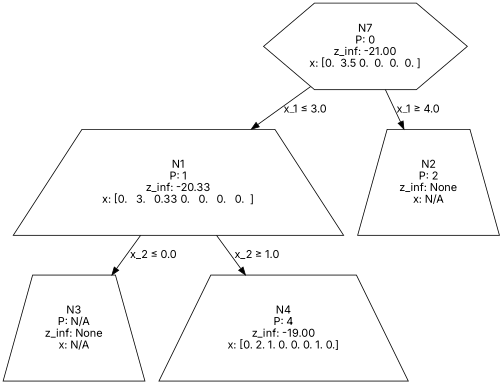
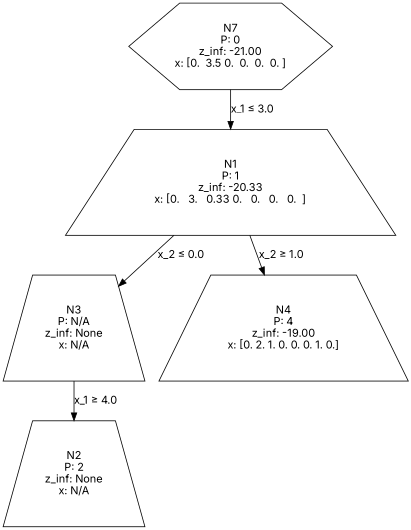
edge "N7 P: 0 z_inf: -21.00 x: [0.  3.5 0.  0.  0.  0. ]" -> "N2 P: 2 z_inf: None x: N/A": now "N3 P: N/A z_inf: None x: N/A" -> "N2 P: 2 z_inf: None x: N/A"
